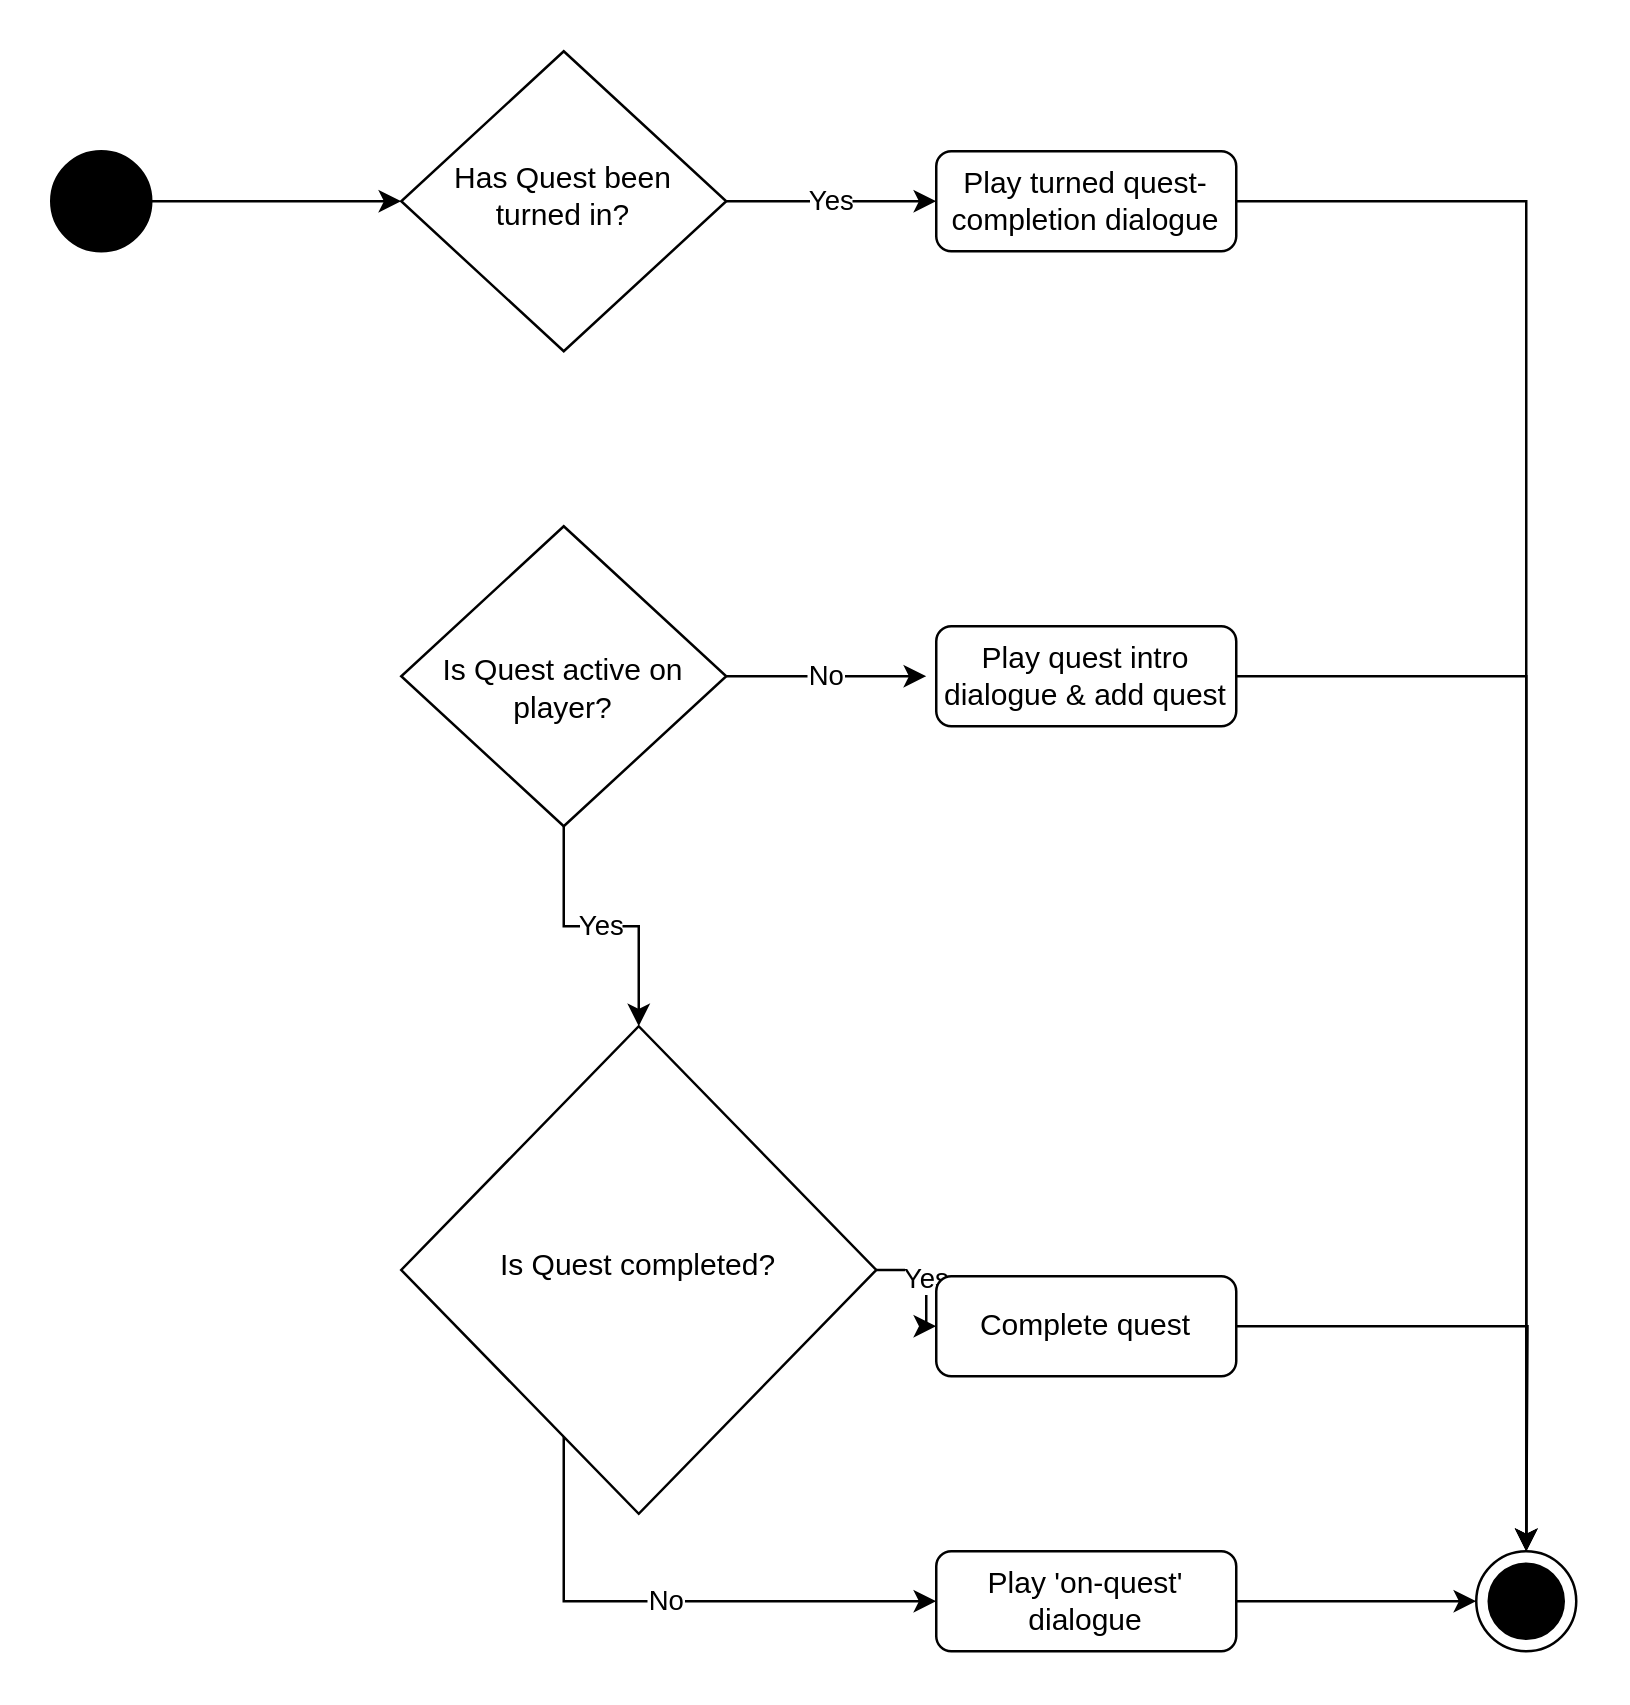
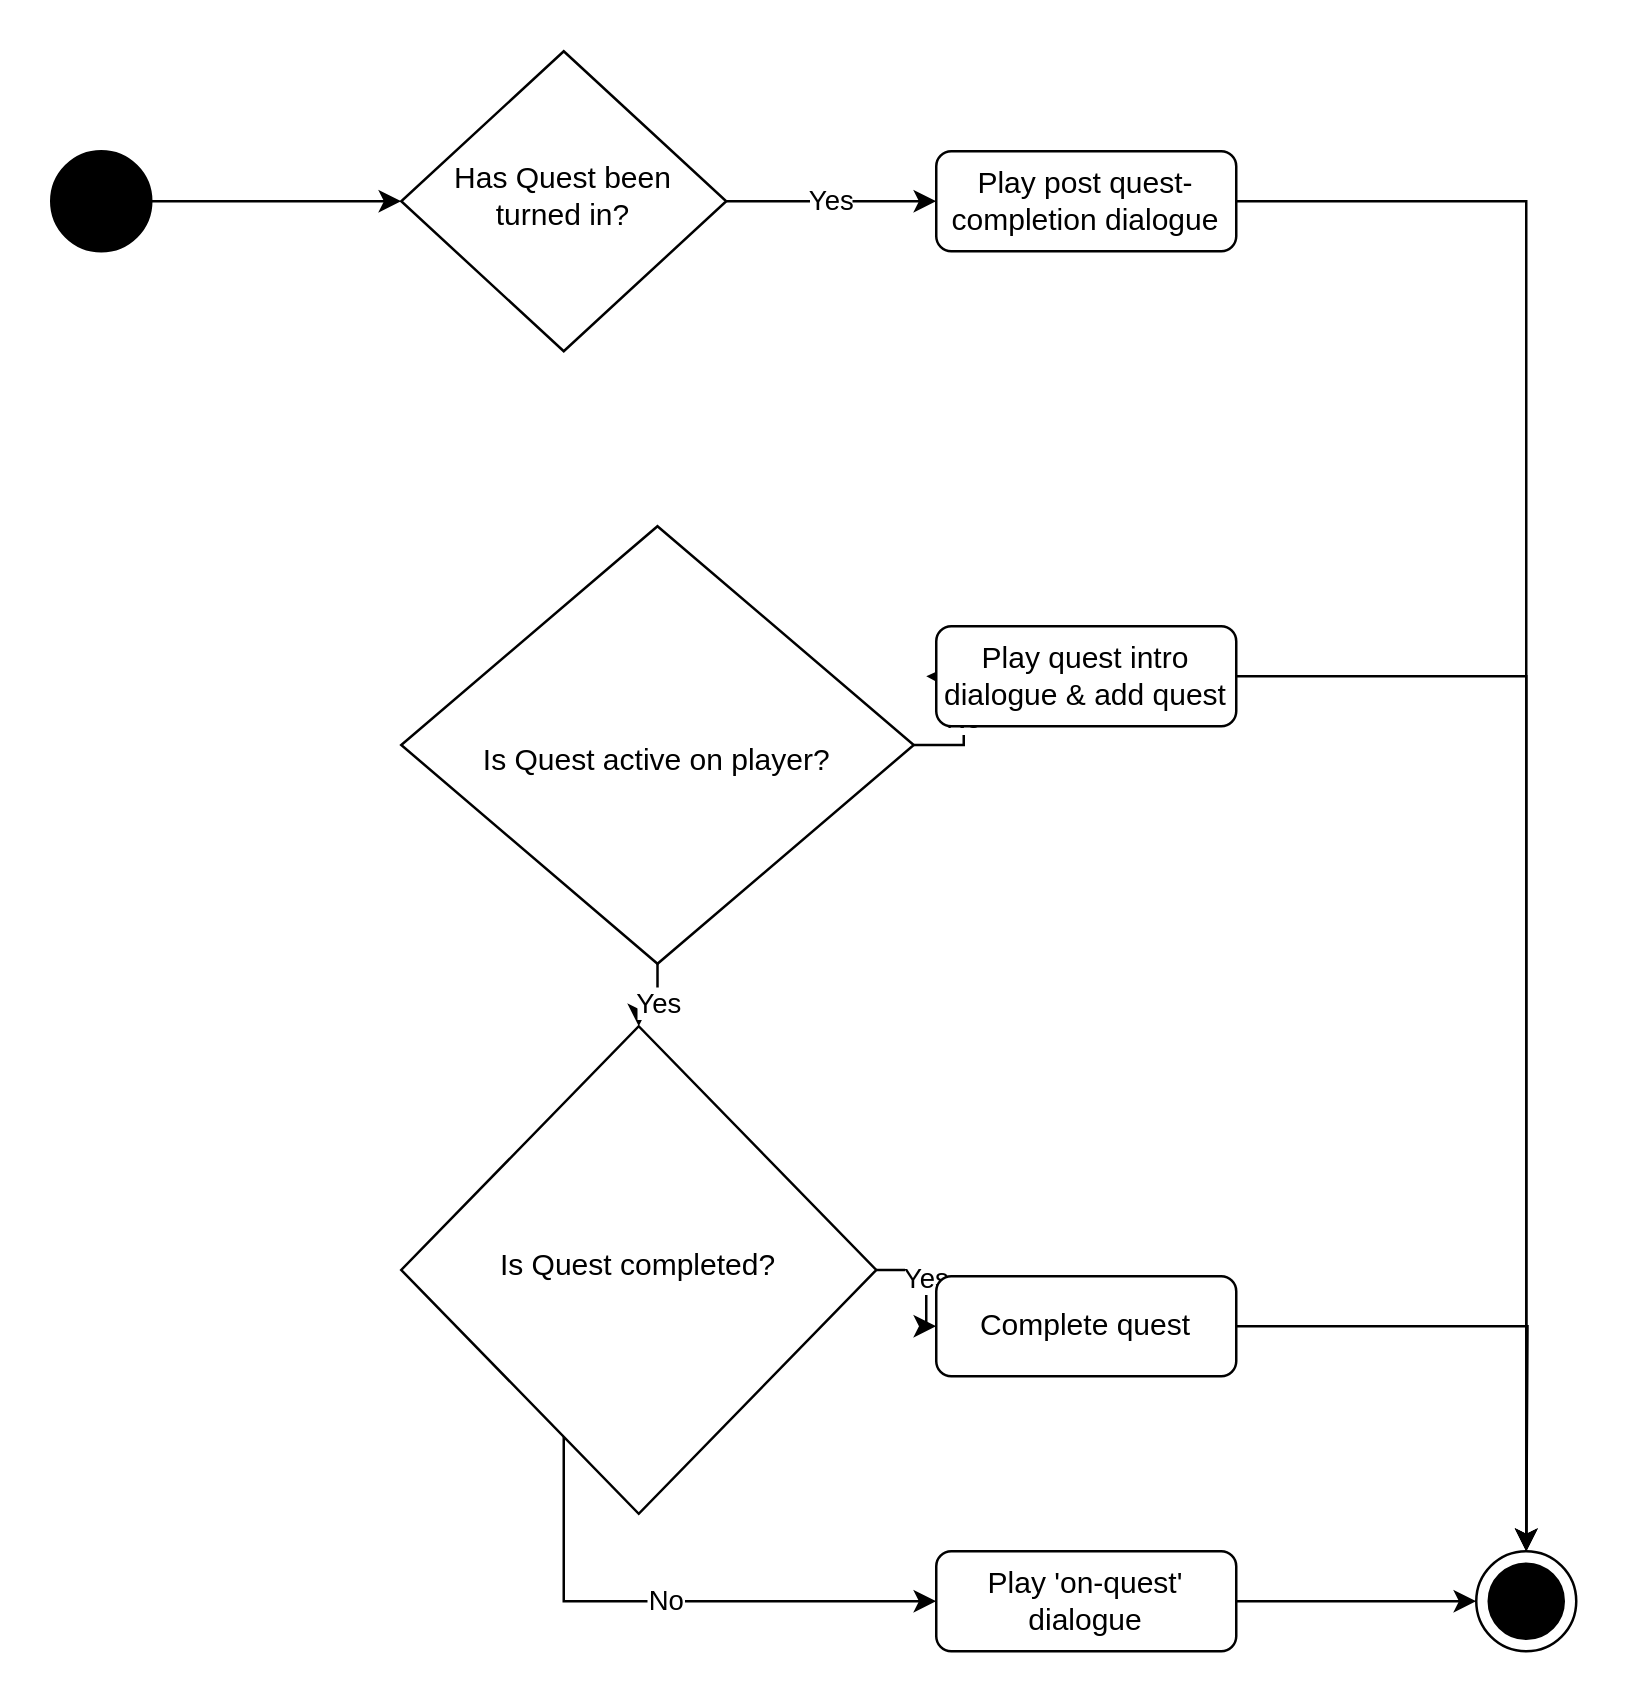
node "Play turned quest-completion dialogue": label "Play turned quest-completion dialogue" -> "Play post quest-completion dialogue"
node "Is Quest active on player?": size 325x300 -> 513x438
